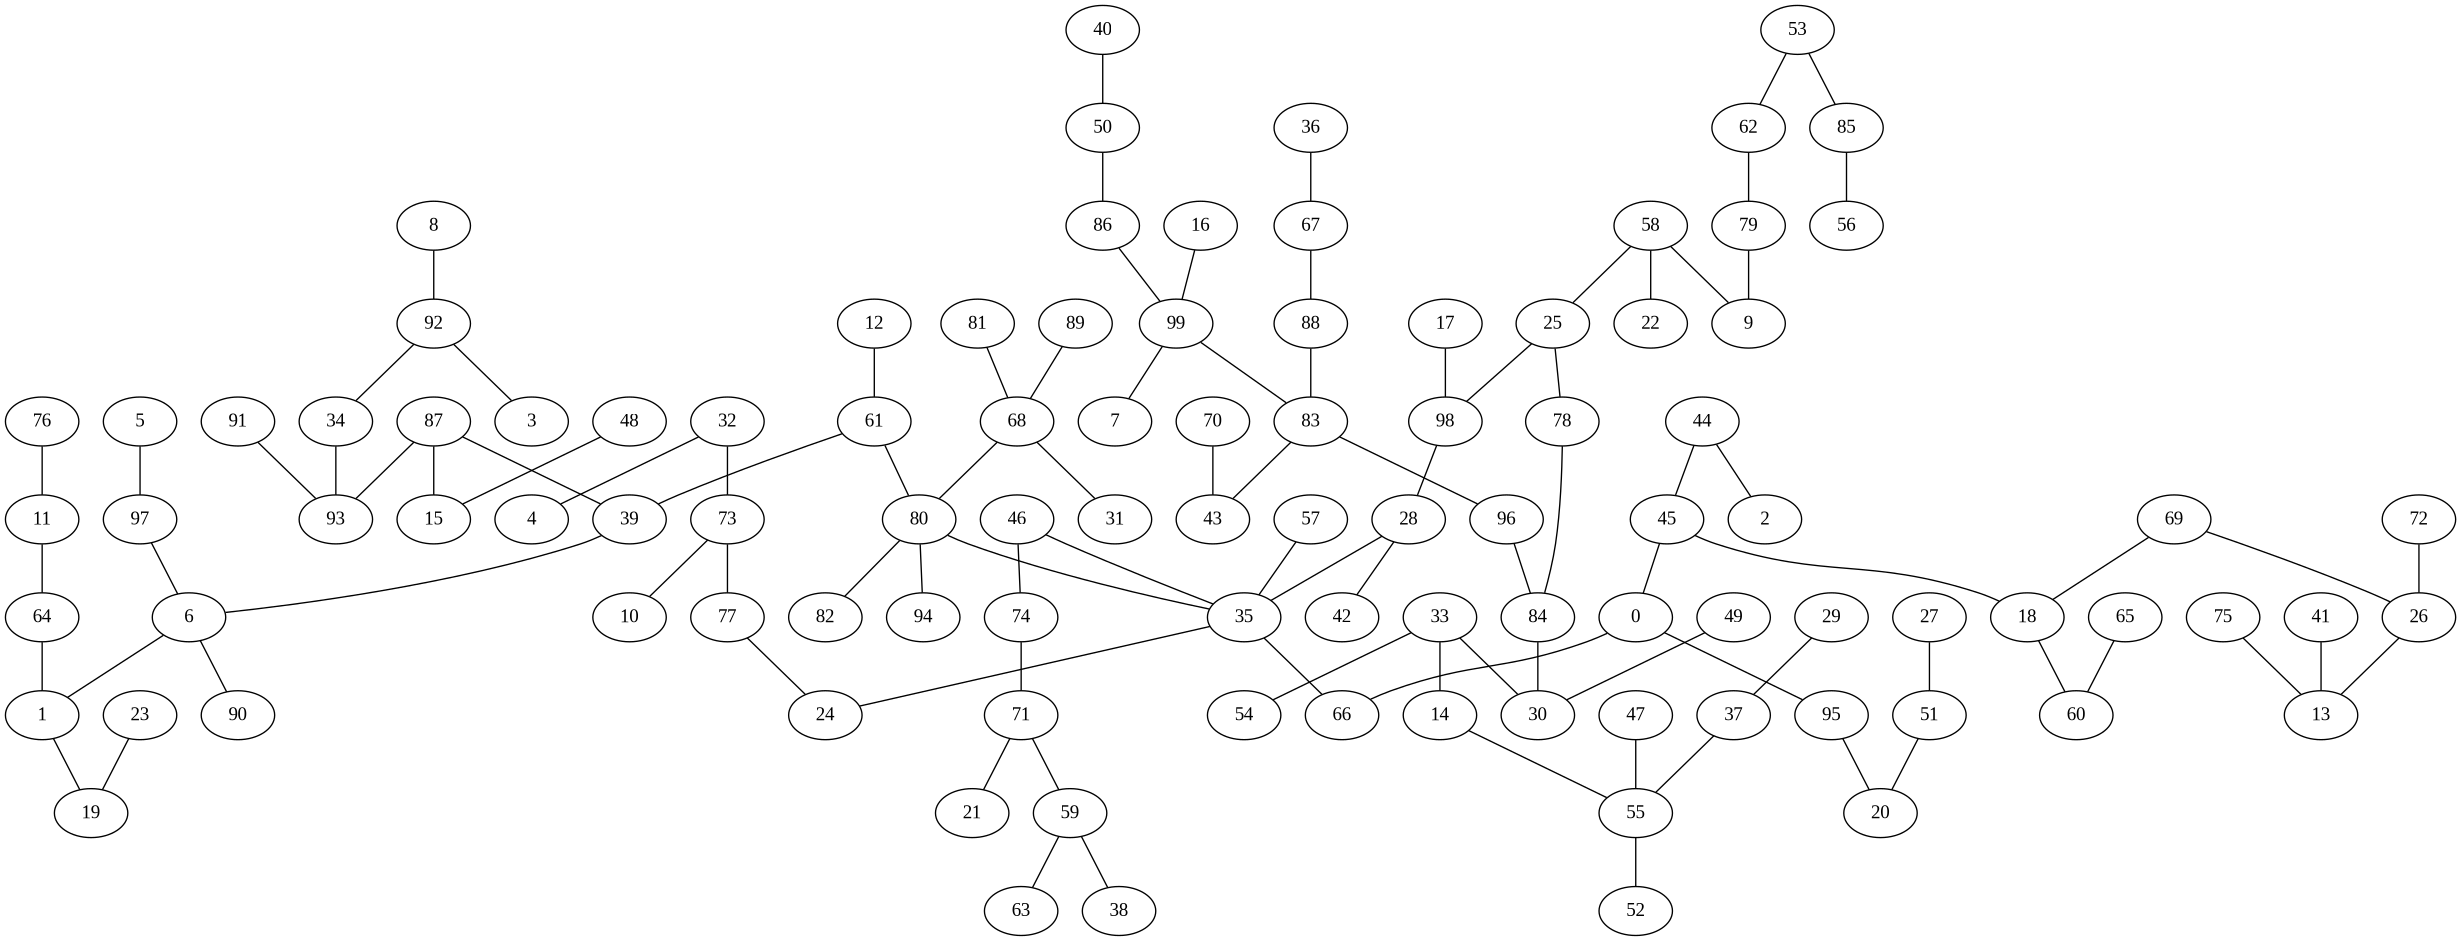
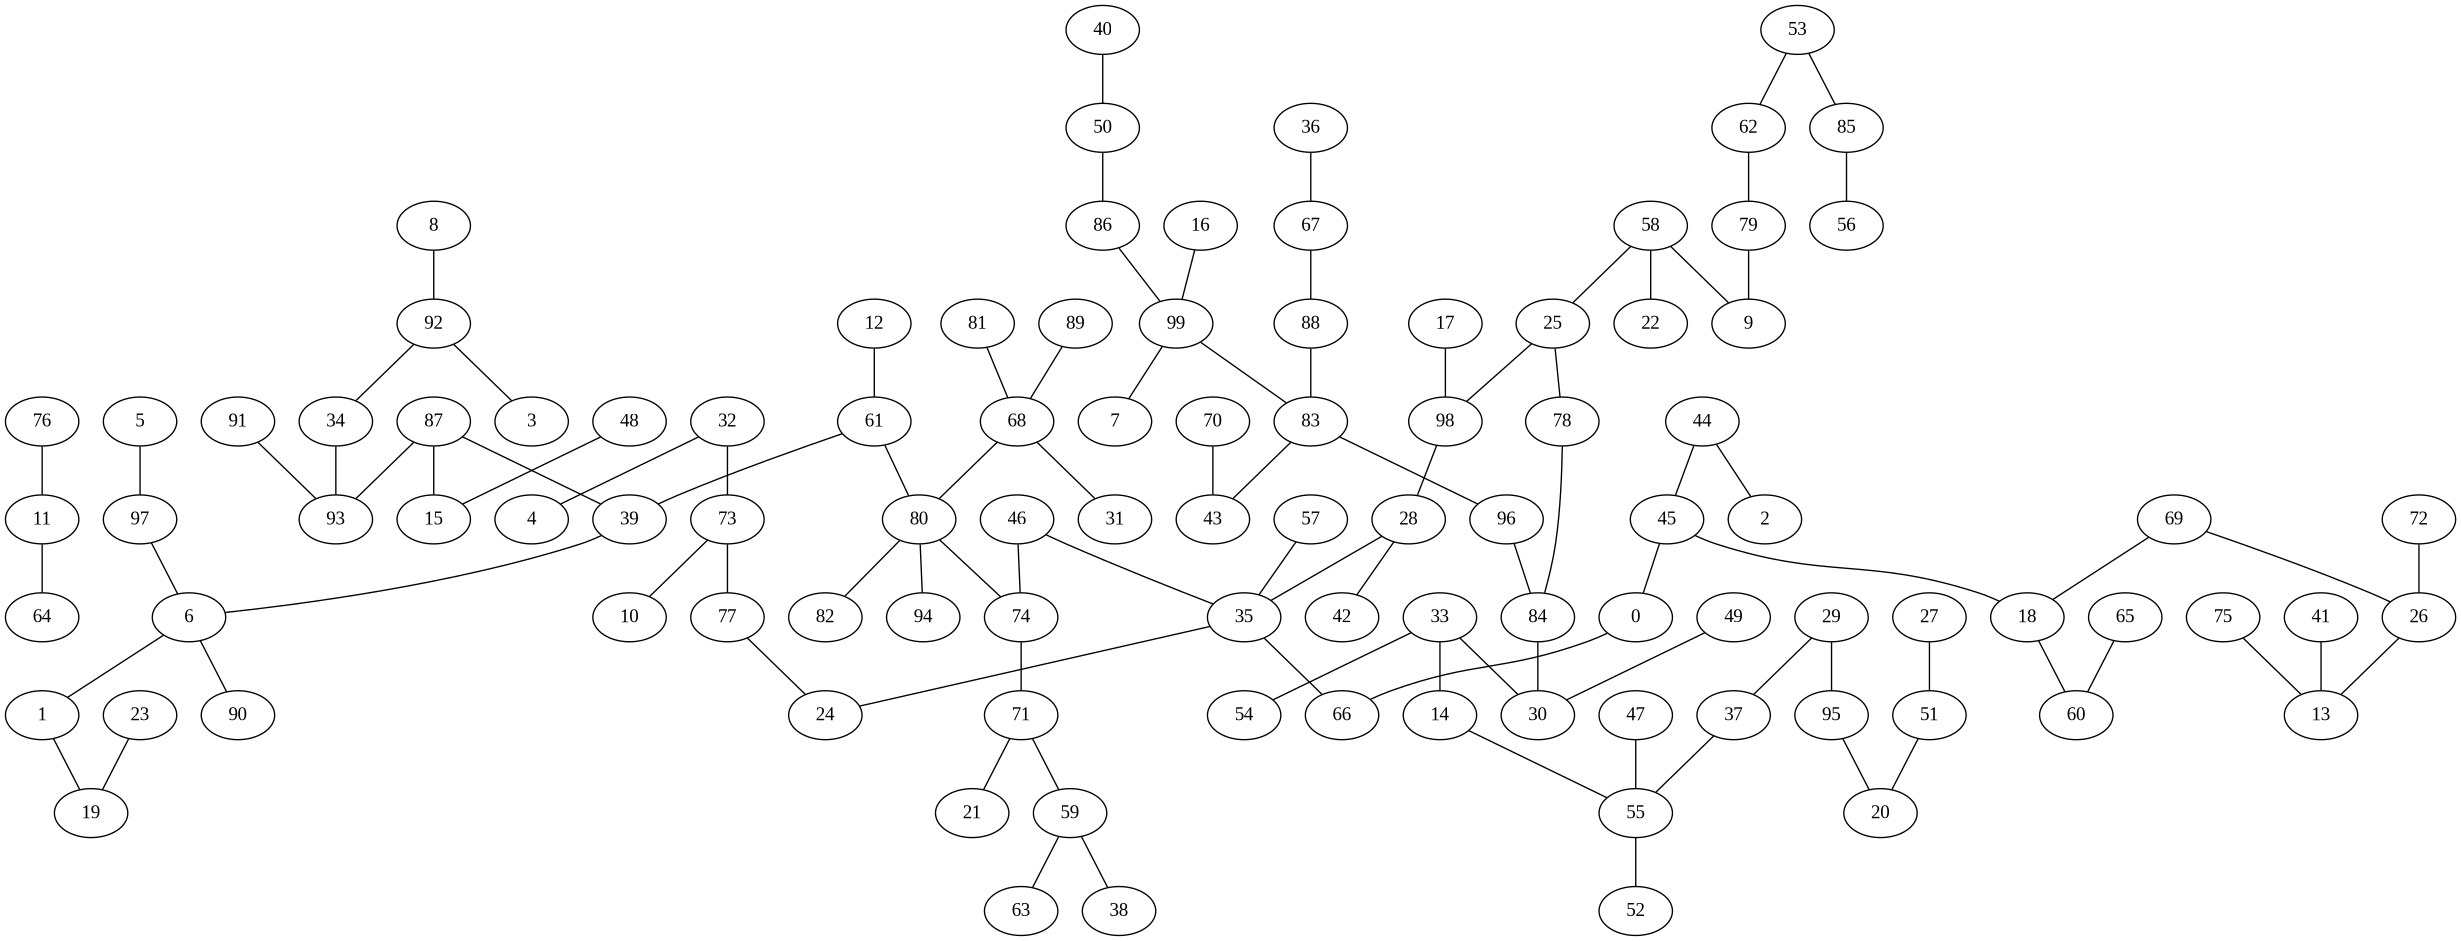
edge "80" -- "35": now "80" -- "74"
edge "64" -- "1": removed
edge "0" -- "95": now "29" -- "95"
